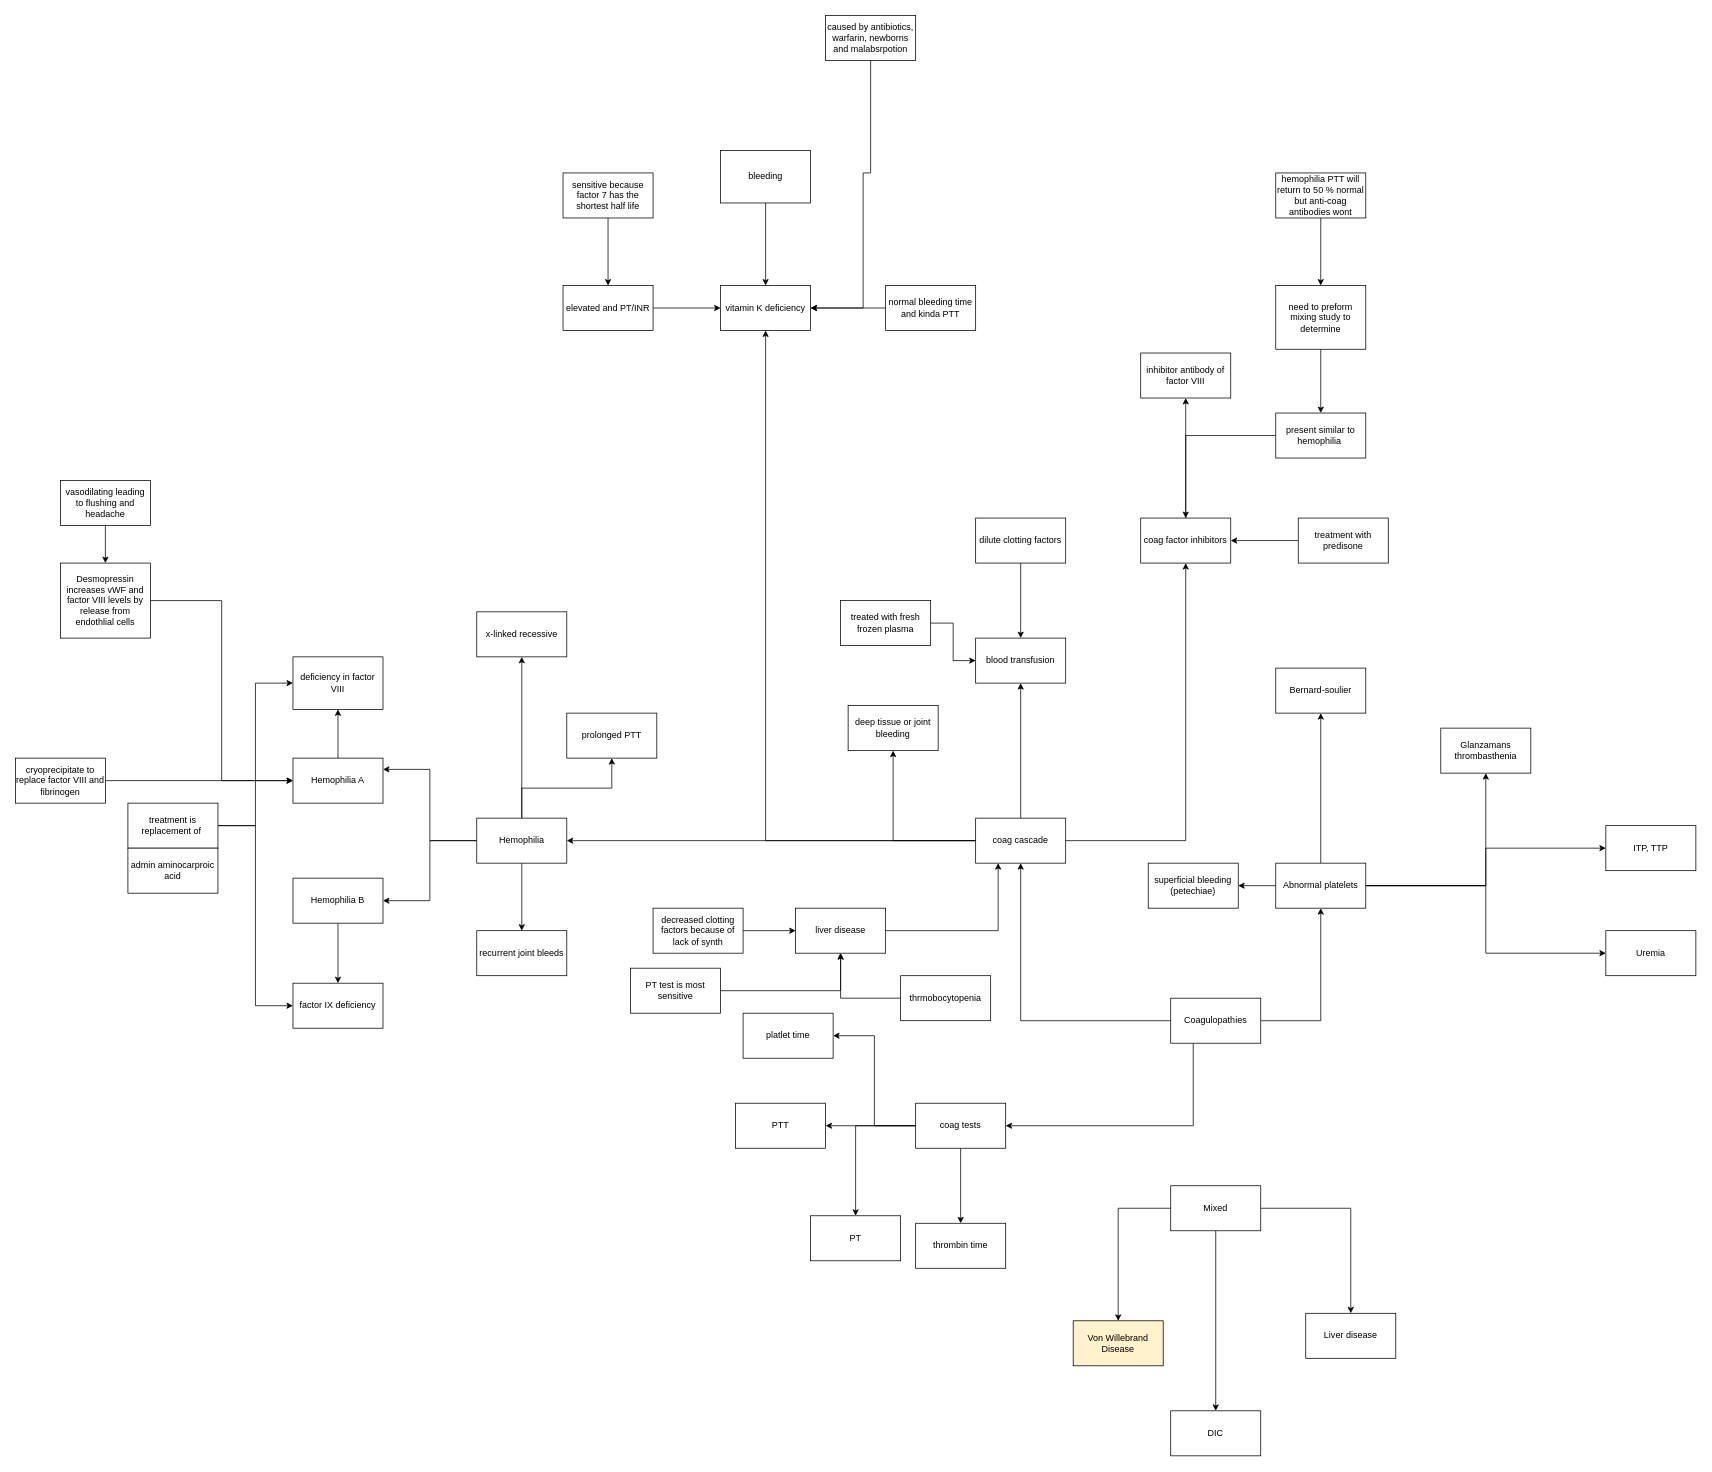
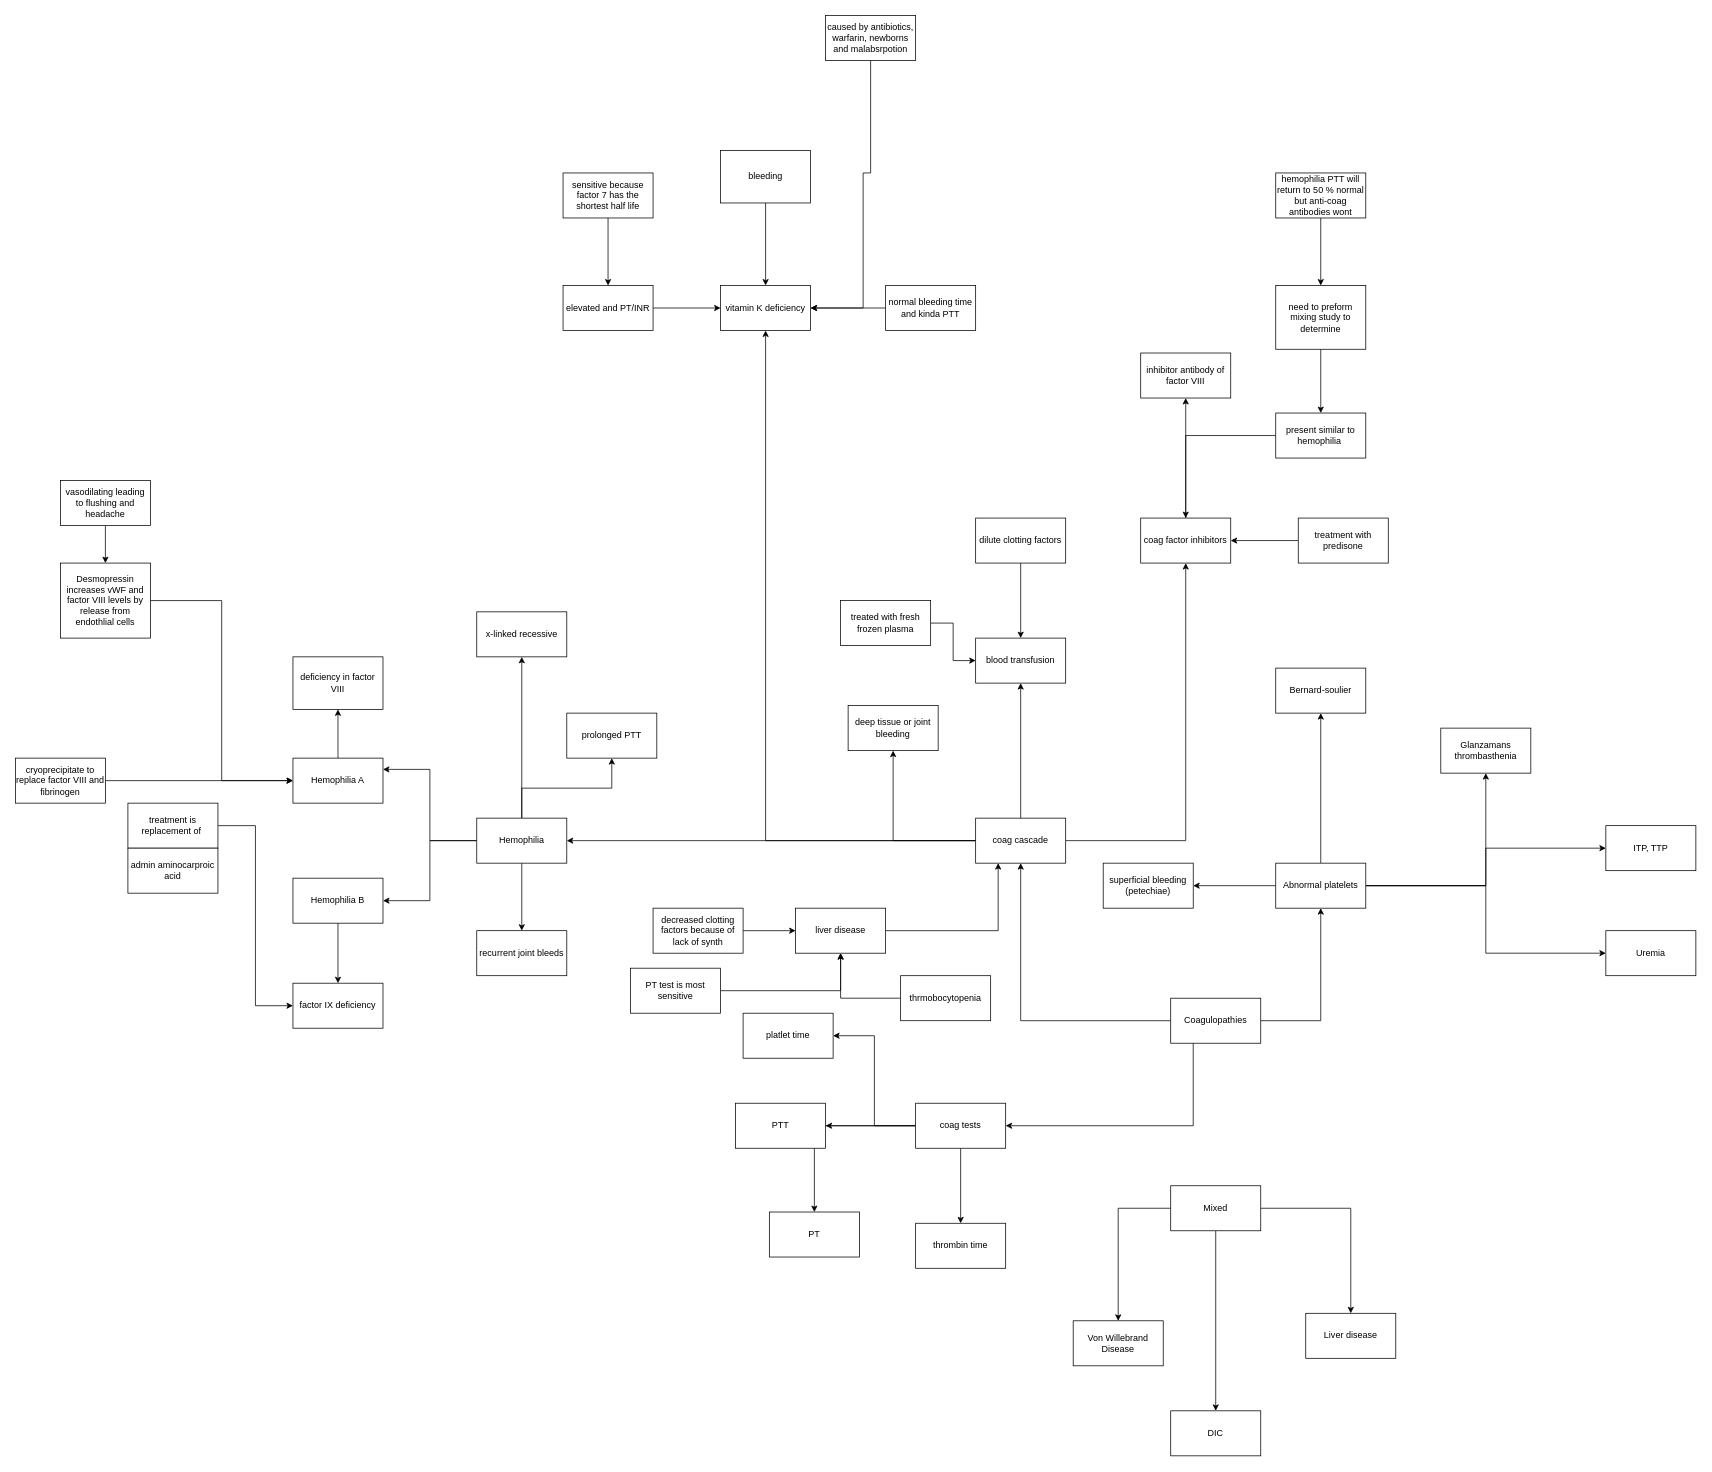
edge "treatment is replacement of" -> "deficiency in factor VIII": removed
node "superficial bleeding (petechiae)": moved (1193, 885) -> (1148, 885)
node "PT": moved (855, 1238) -> (814, 1234)
node "Von Willebrand Disease": fillcolor #fff2cc -> #ffffff
